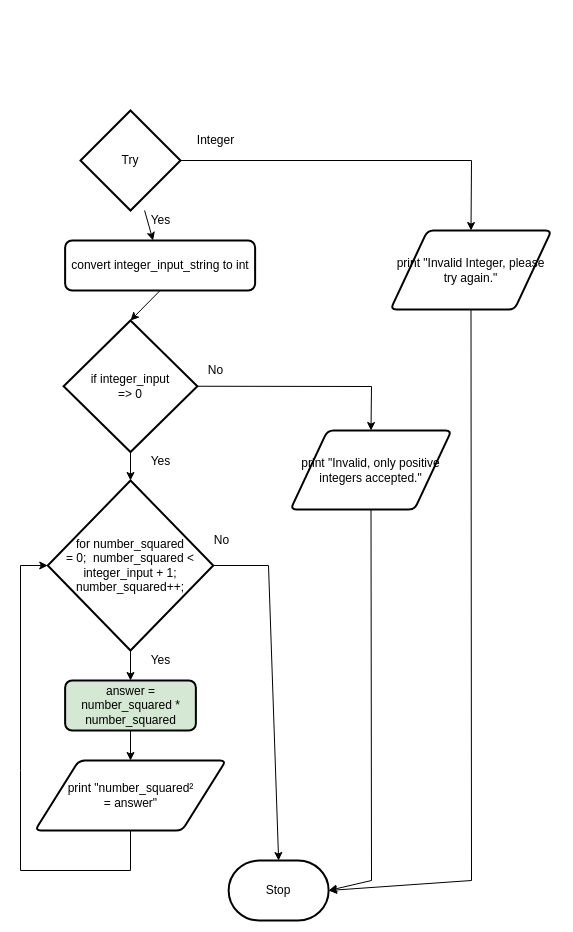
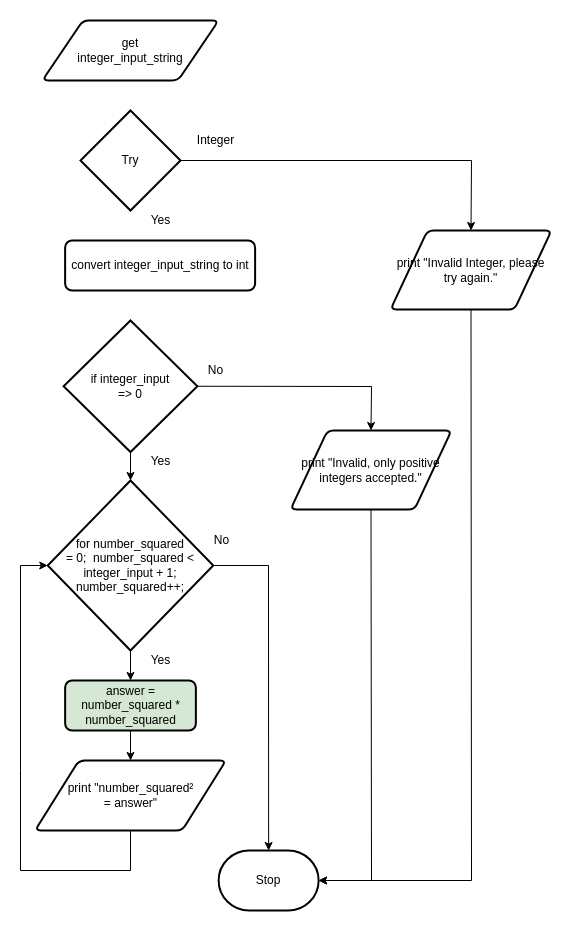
node "get integer_input_string": added
edge "Try" -> "convert integer_input_string to int": removed
edge "convert integer_input_string to int" -> "if integer_input => 0": removed
node "Stop": moved (279, 891) -> (269, 881)
